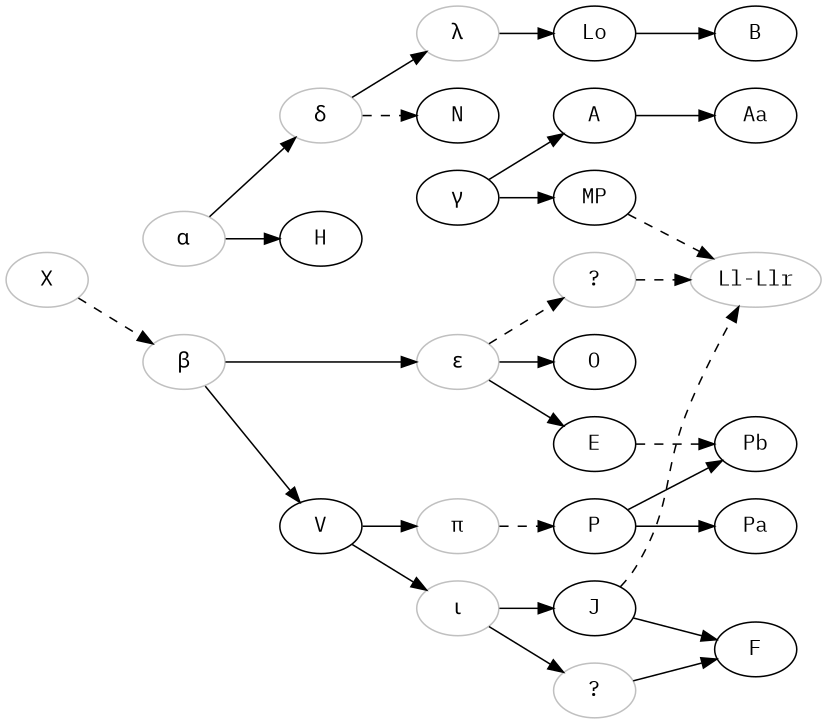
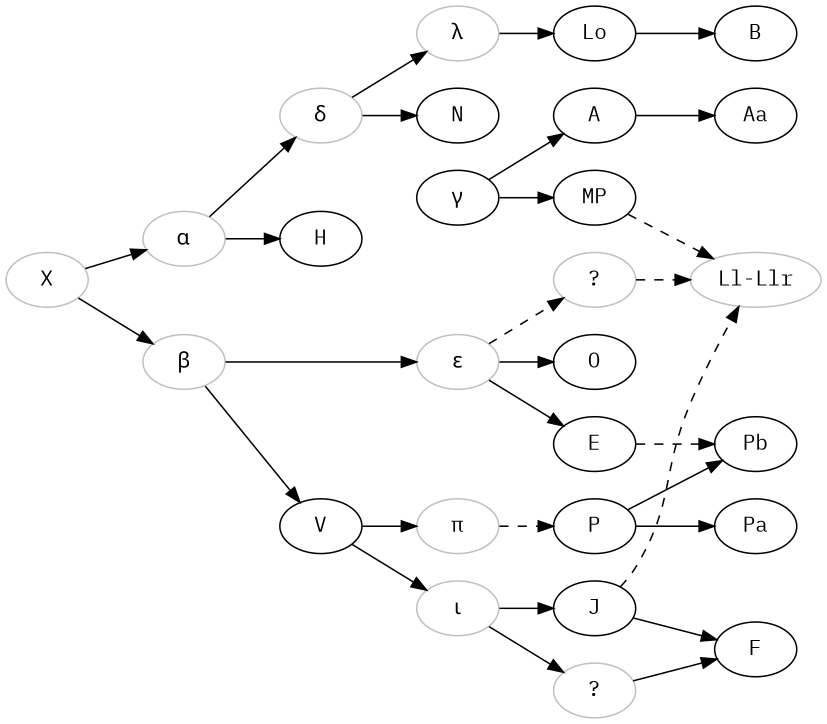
edge "δ" -> "N": style dashed -> solid
edge "X" -> "α": added
edge "X" -> "β": style dashed -> solid
